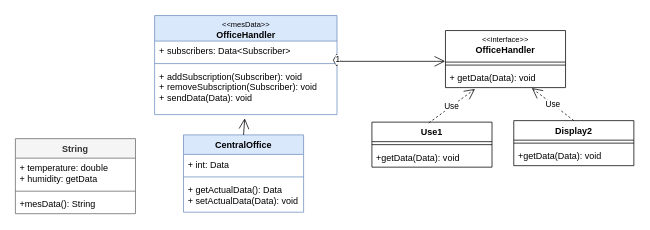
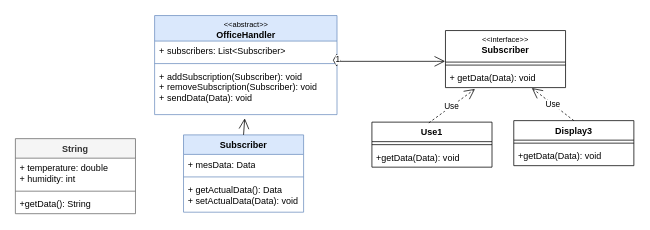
node "<<mesData>> OfficeHandler": label "<<mesData>> OfficeHandler" -> "<<abstract>> OfficeHandler"
node "<<interface>> OfficeHandler": label "<<interface>> OfficeHandler" -> "<<interface>> Subscriber"
node "+ subscribers: Data<Subscriber>": label "+ subscribers: Data<Subscriber>" -> "+ subscribers: List<Subscriber>"
node "Display2": label "Display2" -> "Display3"
node "CentralOffice": label "CentralOffice" -> "Subscriber"
node "+ int: Data": label "+ int: Data" -> "+ mesData: Data"
node "+ temperature: double + humidity: getData": label "+ temperature: double + humidity: getData" -> "+ temperature: double + humidity: int"
node "+mesData(): String": label "+mesData(): String" -> "+getData(): String"
